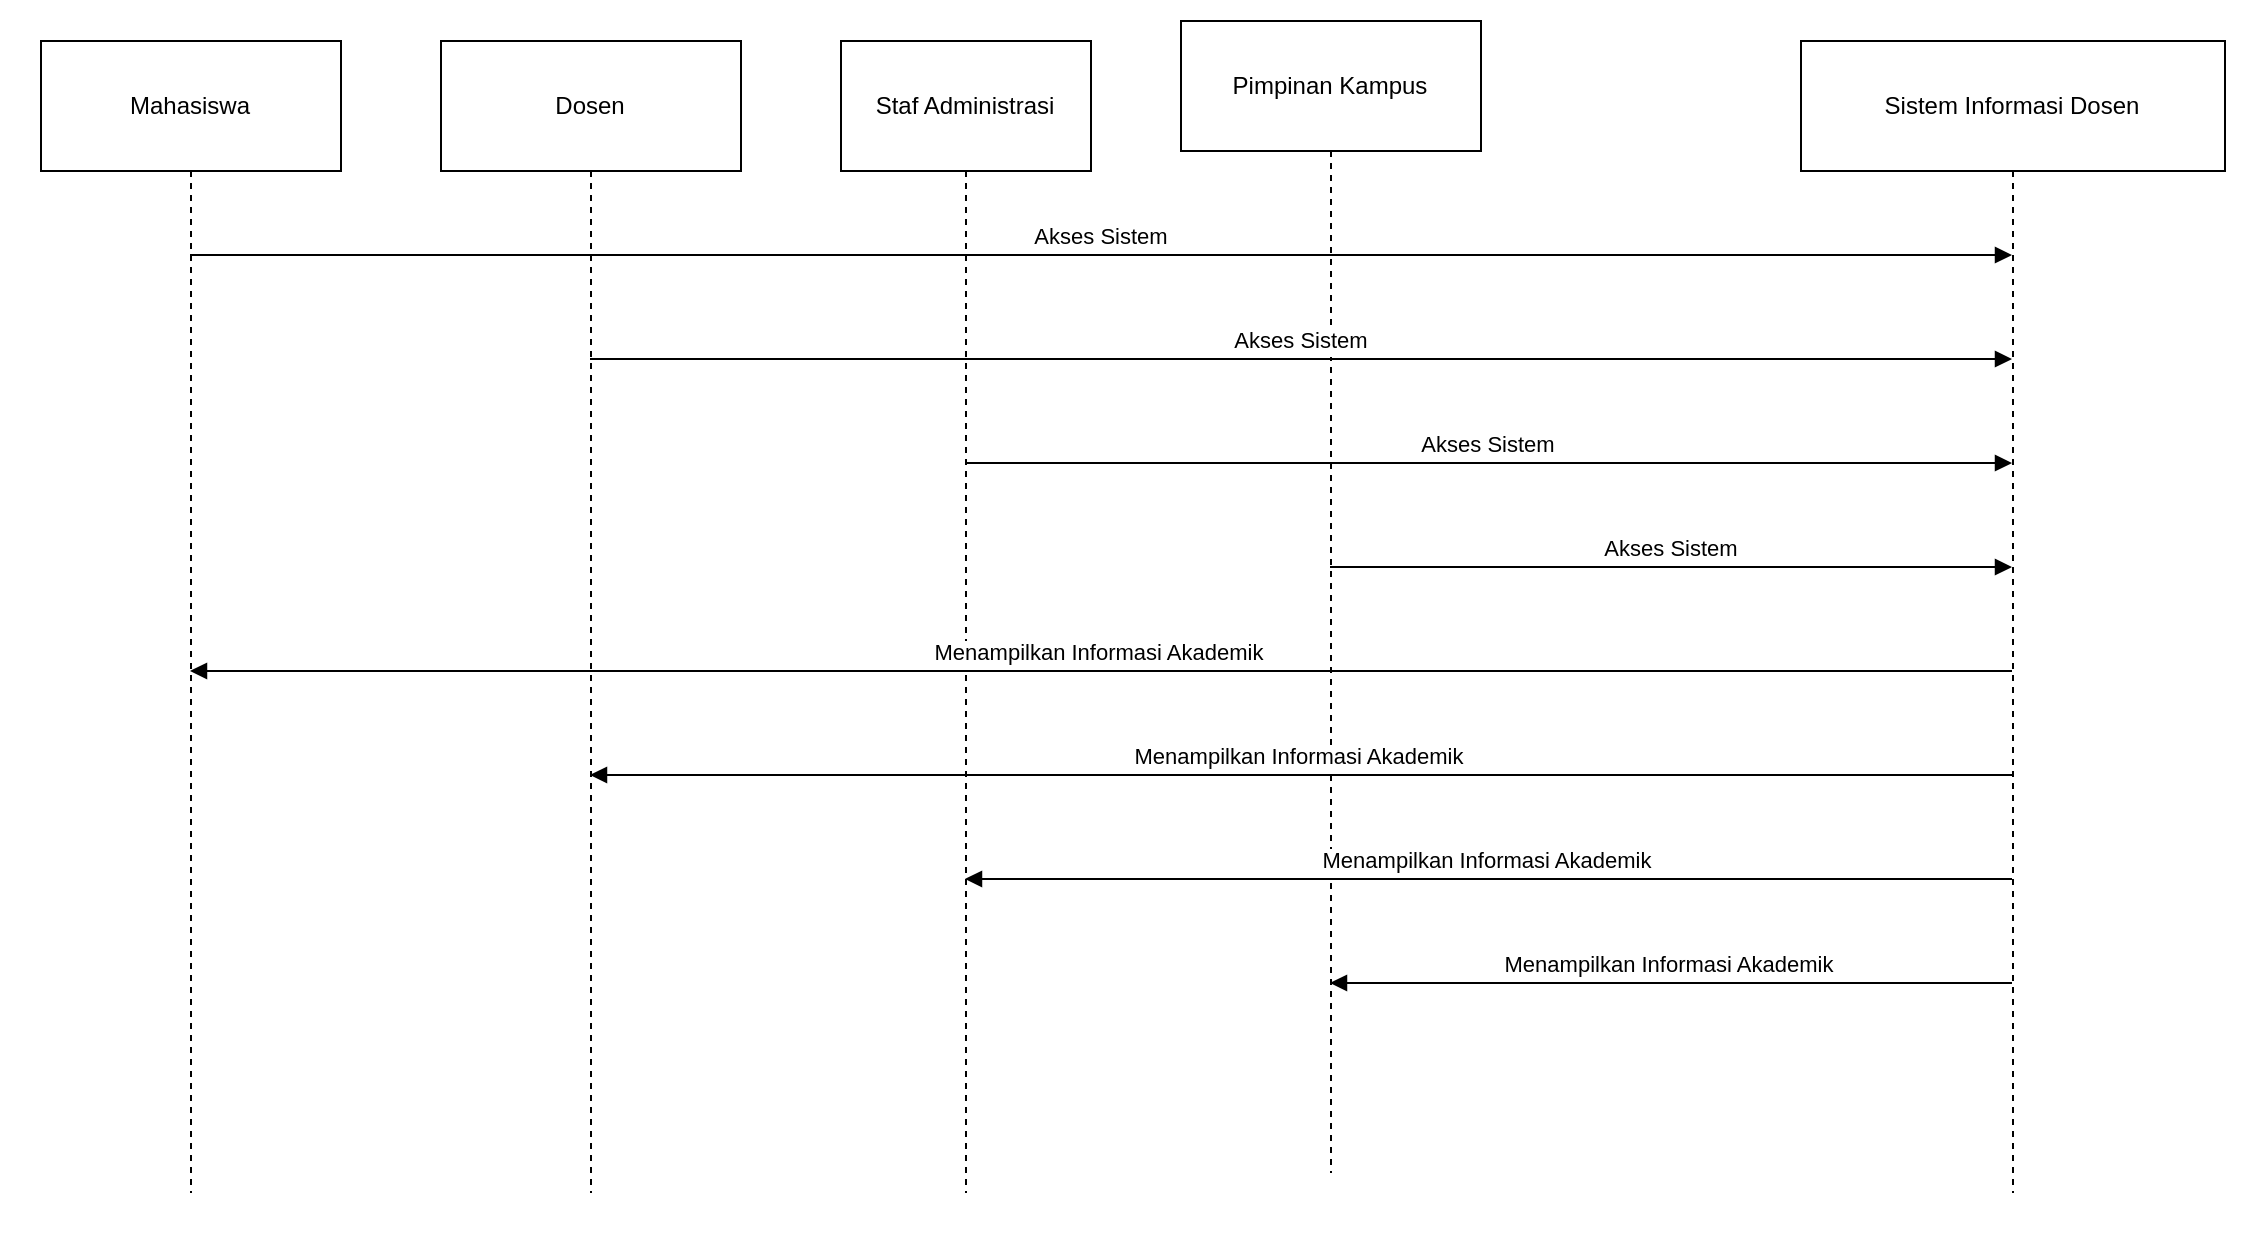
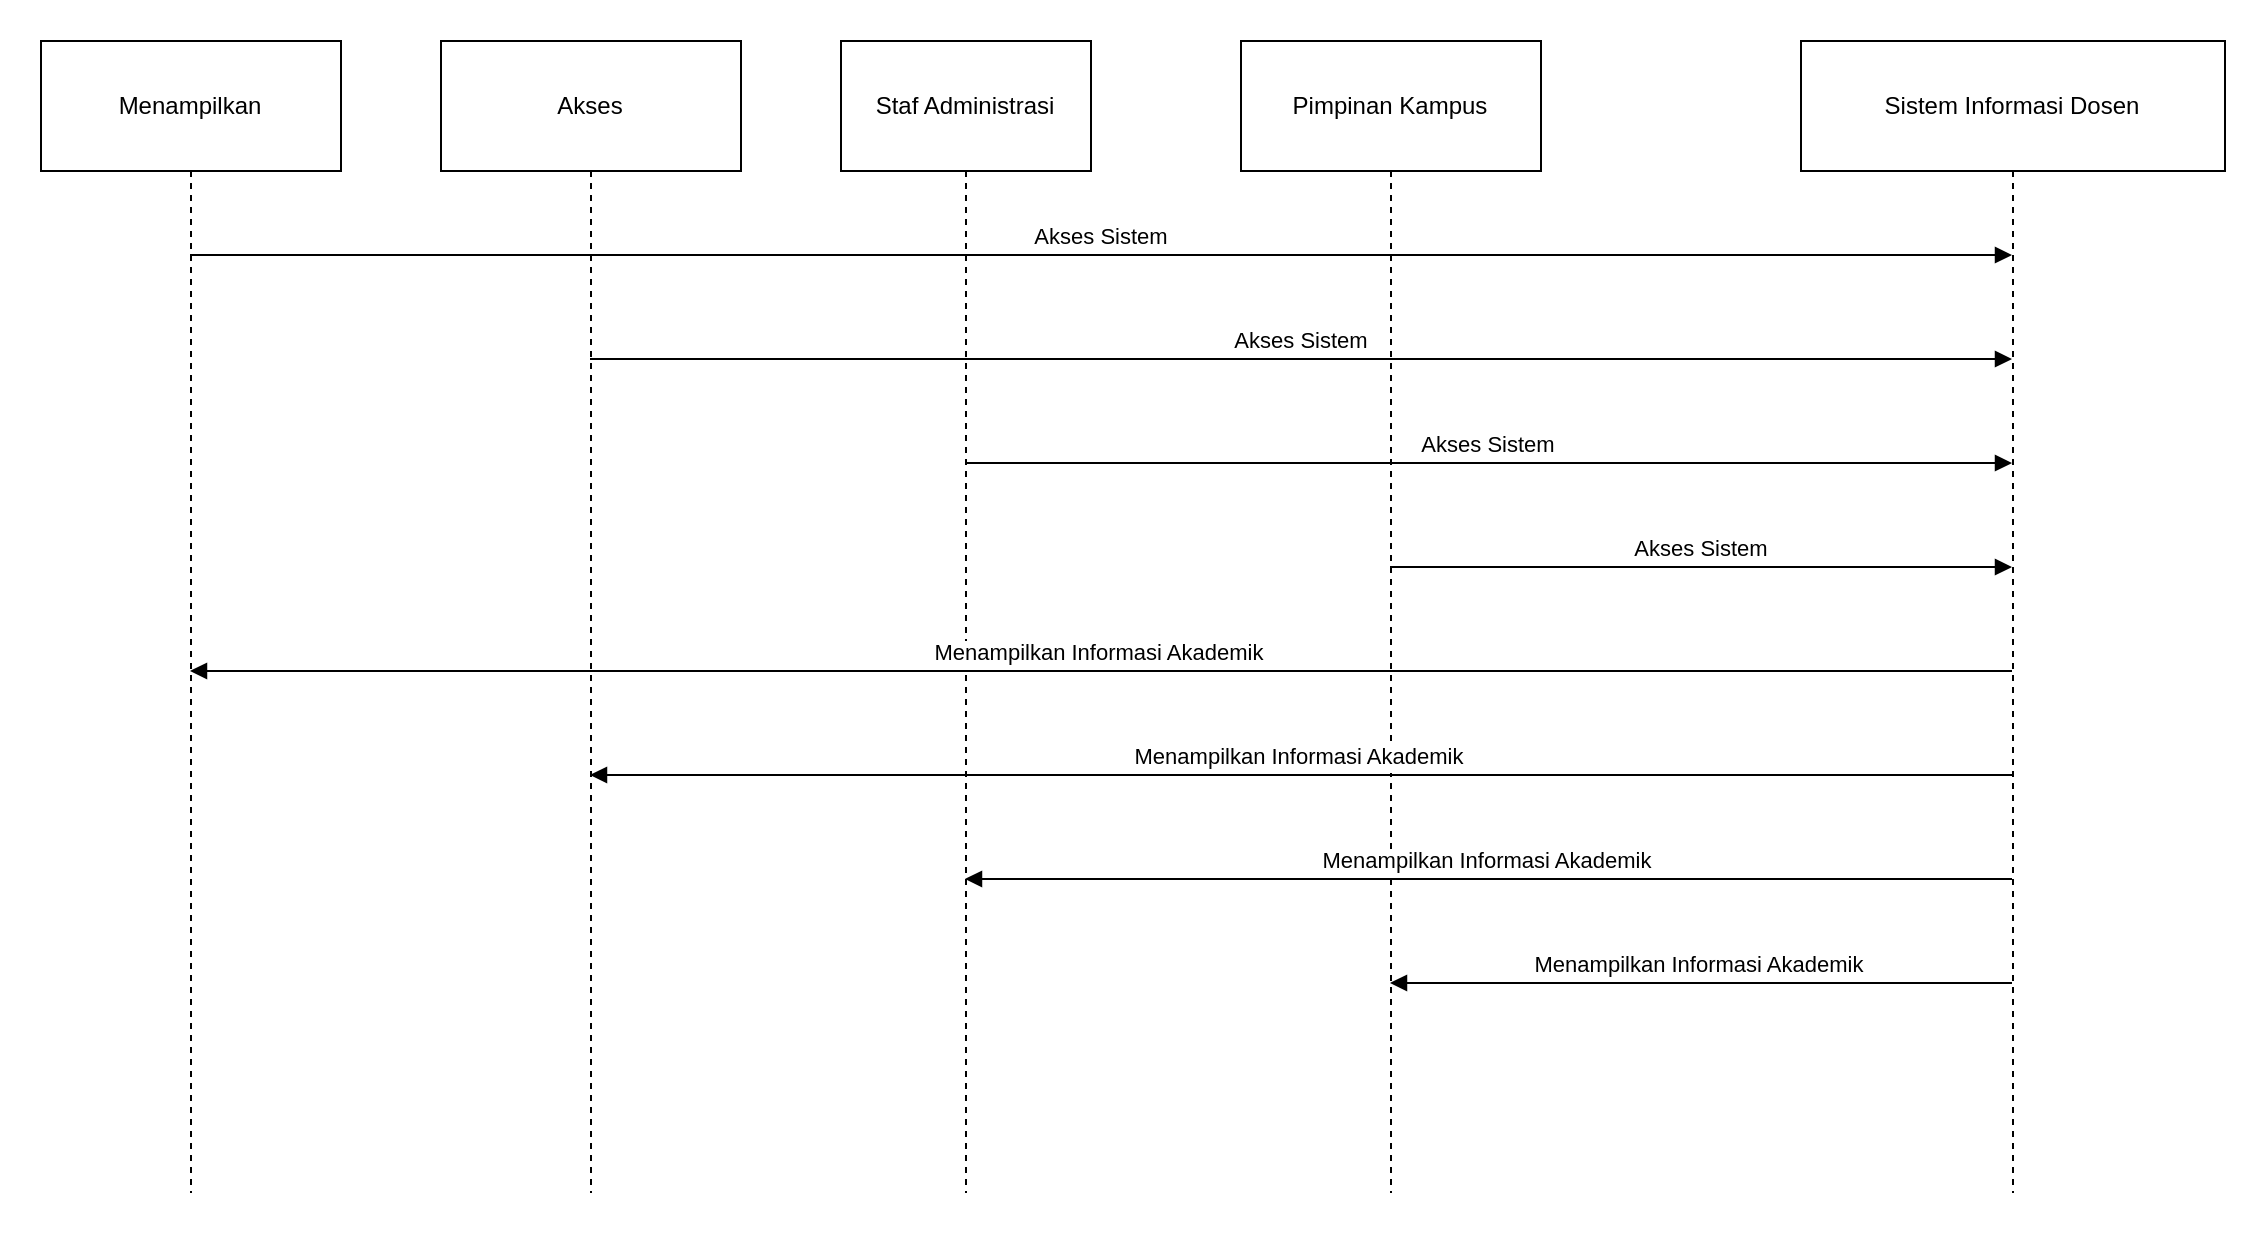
node "Mahasiswa": label "Mahasiswa" -> "Menampilkan"
node "Dosen": label "Dosen" -> "Akses"
node "Pimpinan Kampus": moved (1331, 597) -> (1391, 617)
